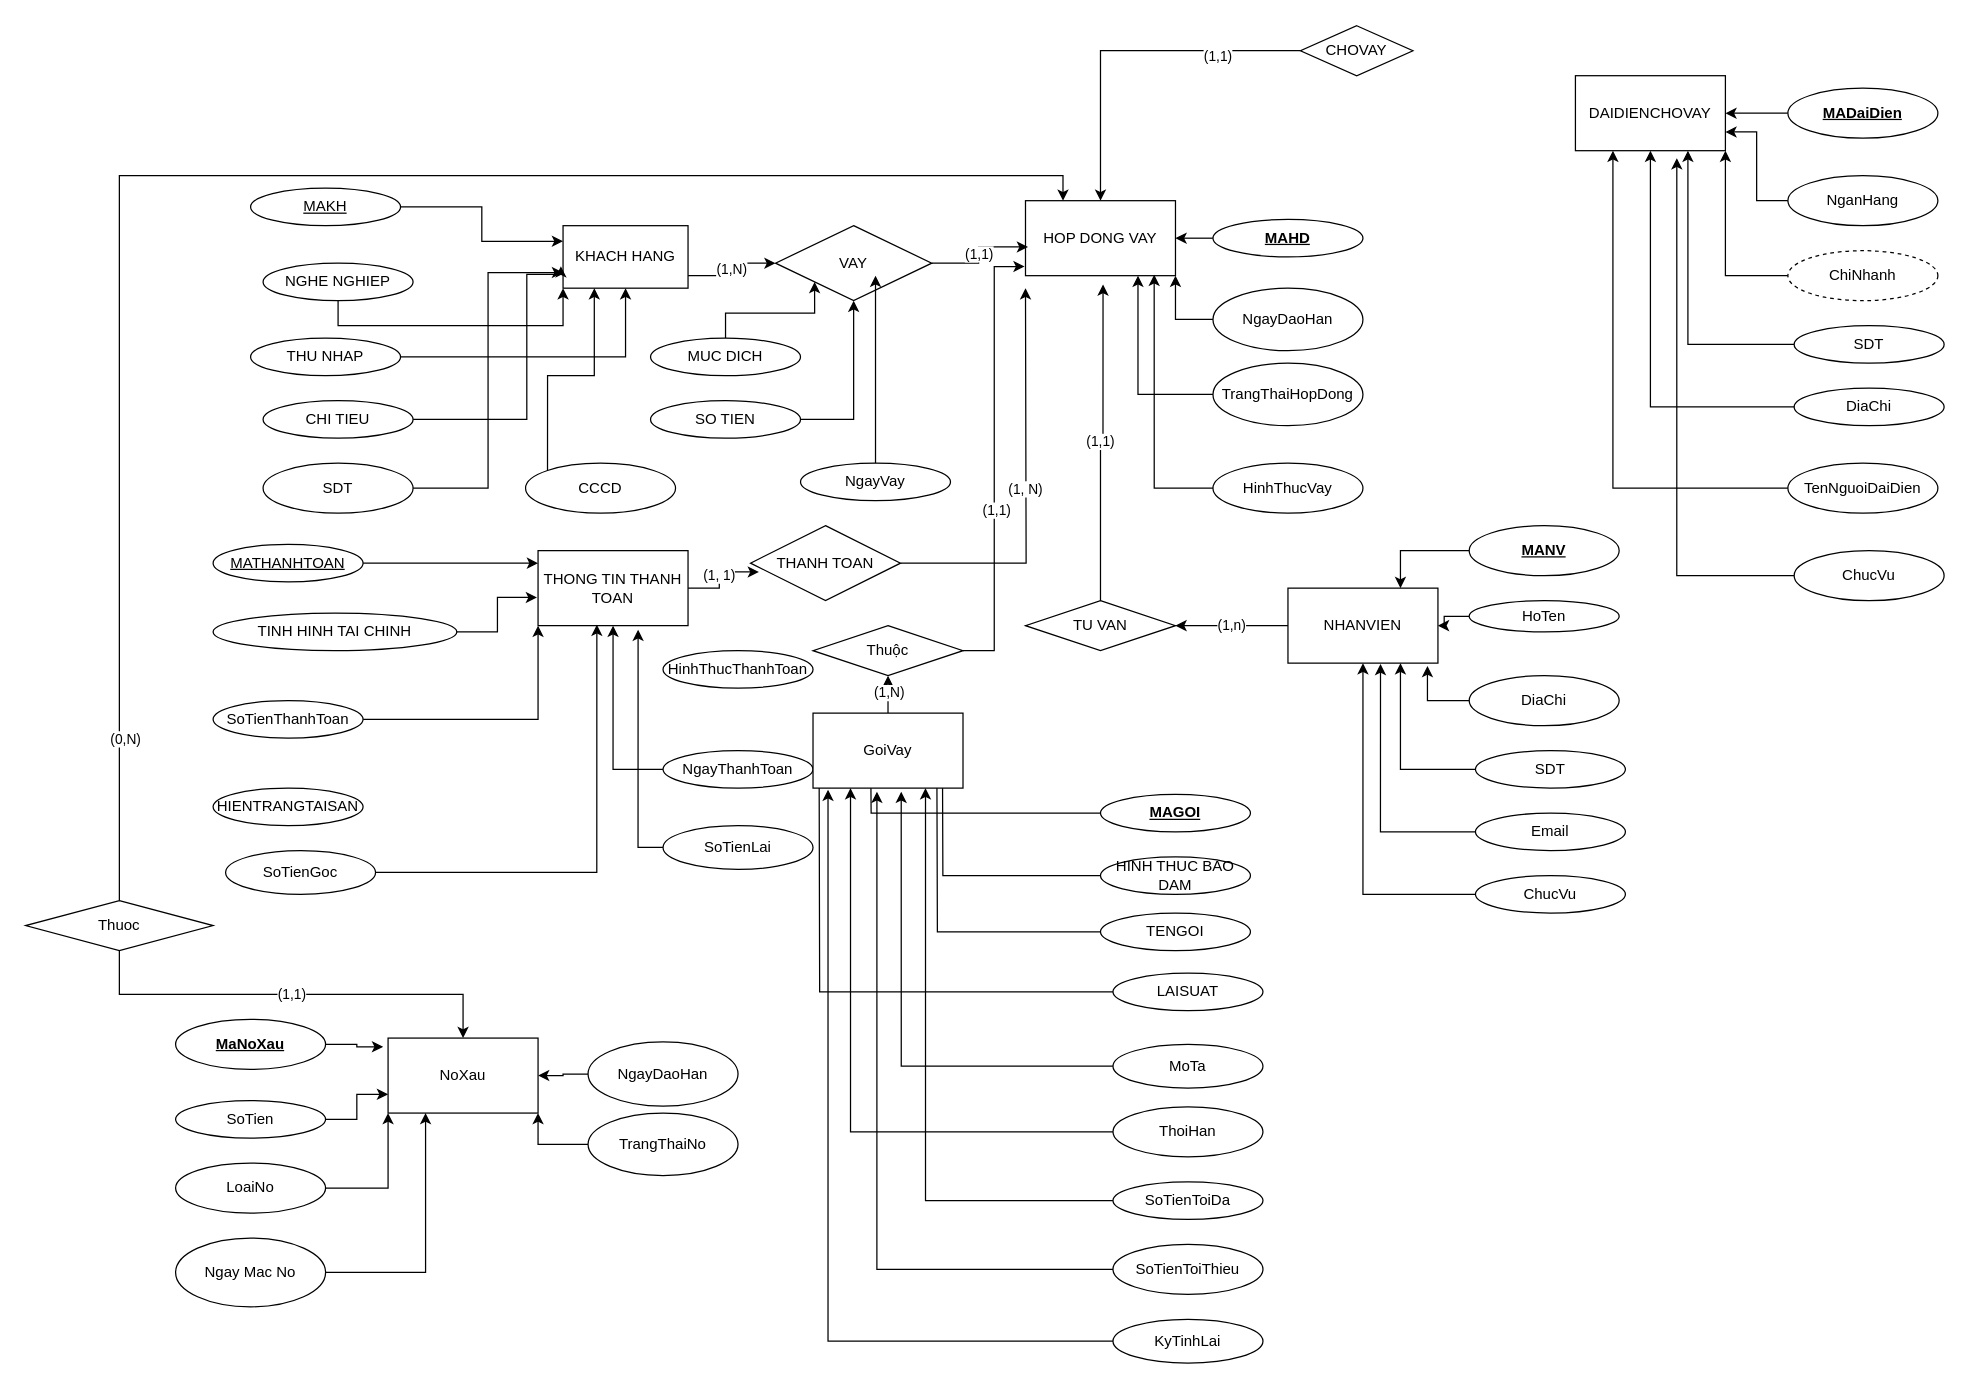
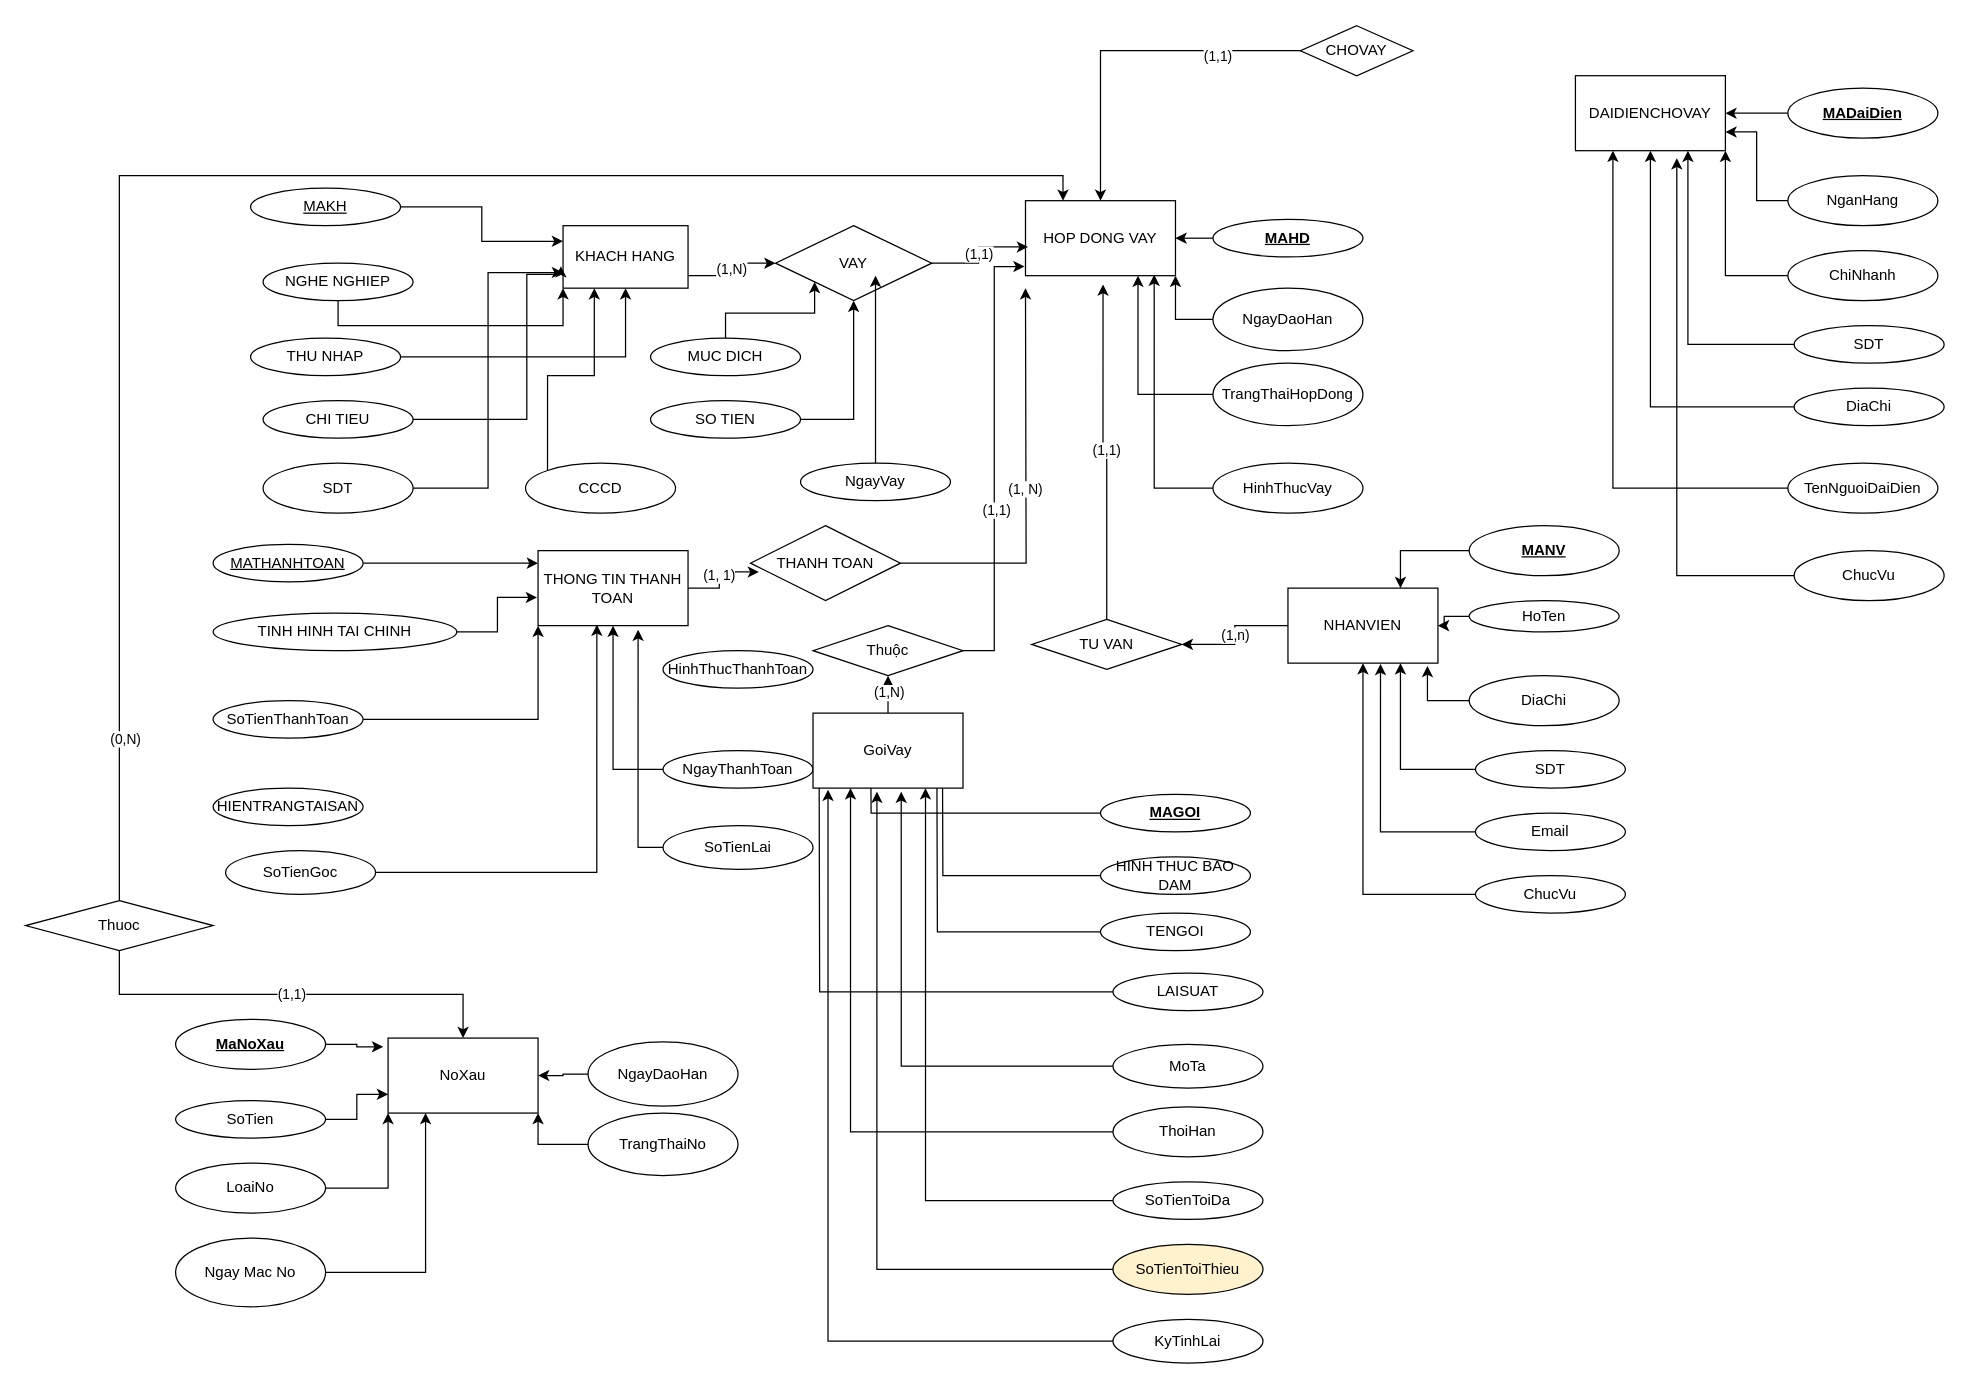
node "ChiNhanh": style dashed -> solid
node "TU VAN": moved (1101, 626) -> (1107, 644)
node "SoTienToiThieu": fillcolor #ffffff -> #fff2cc
